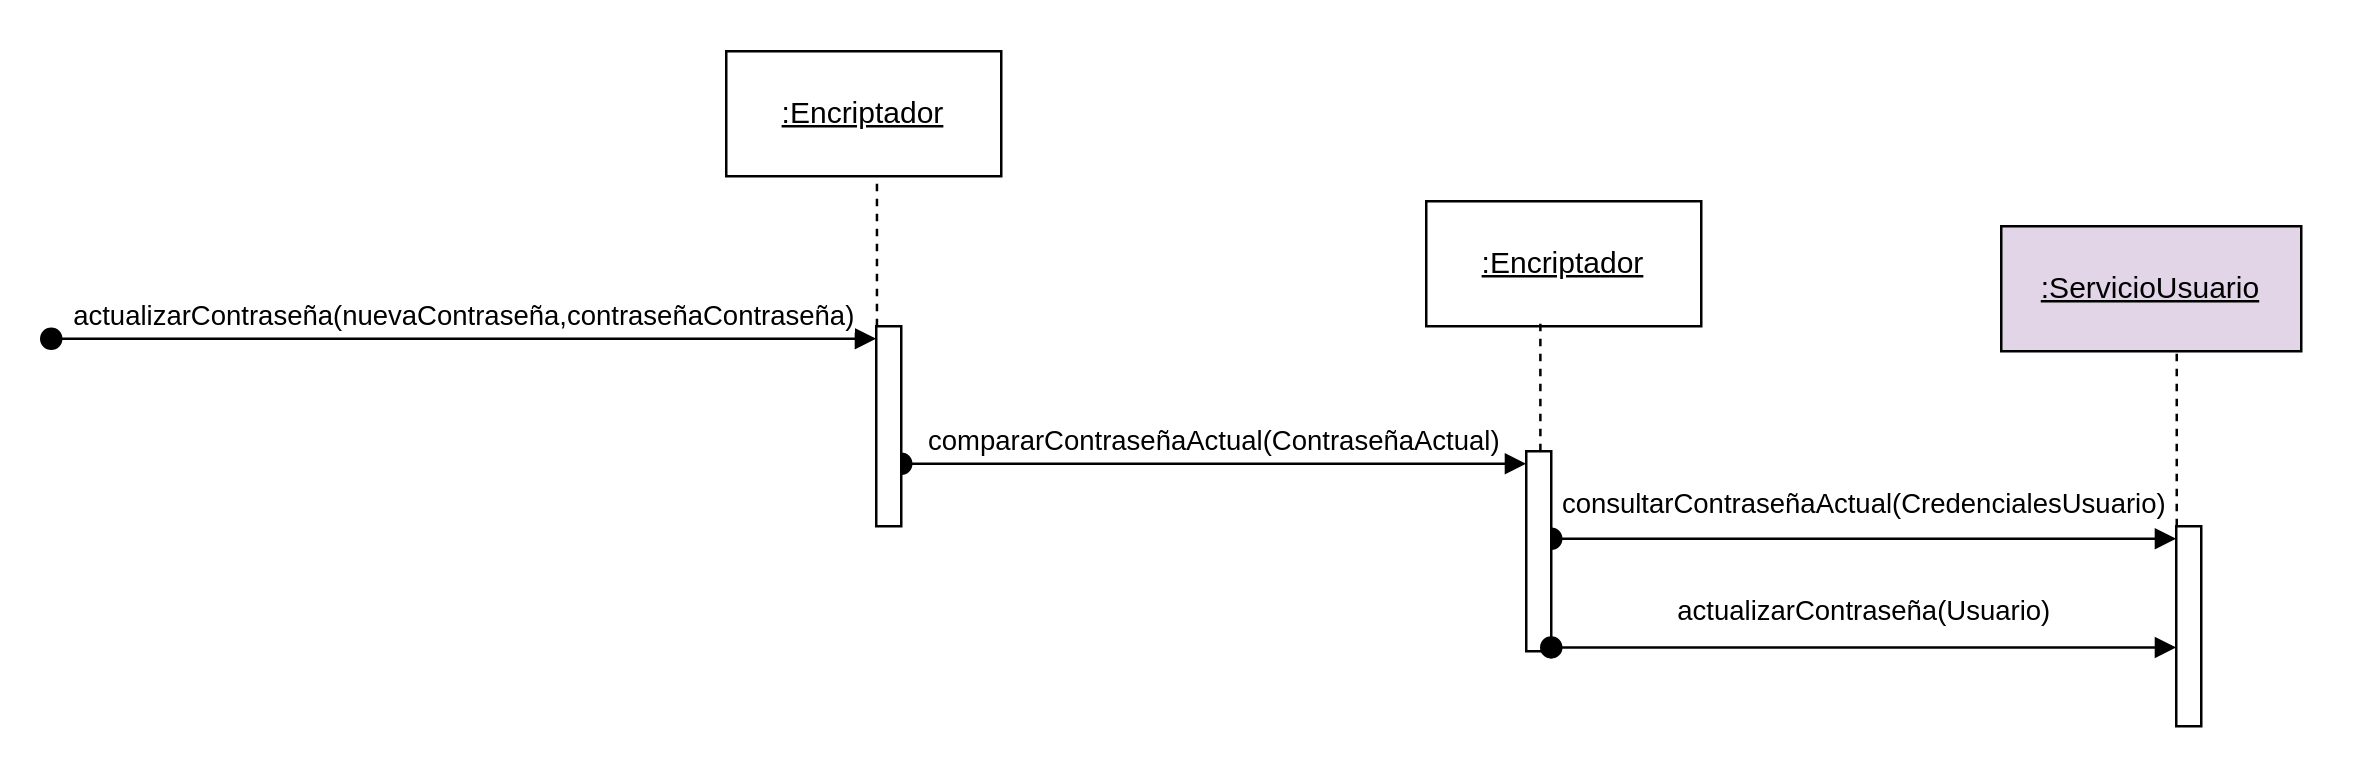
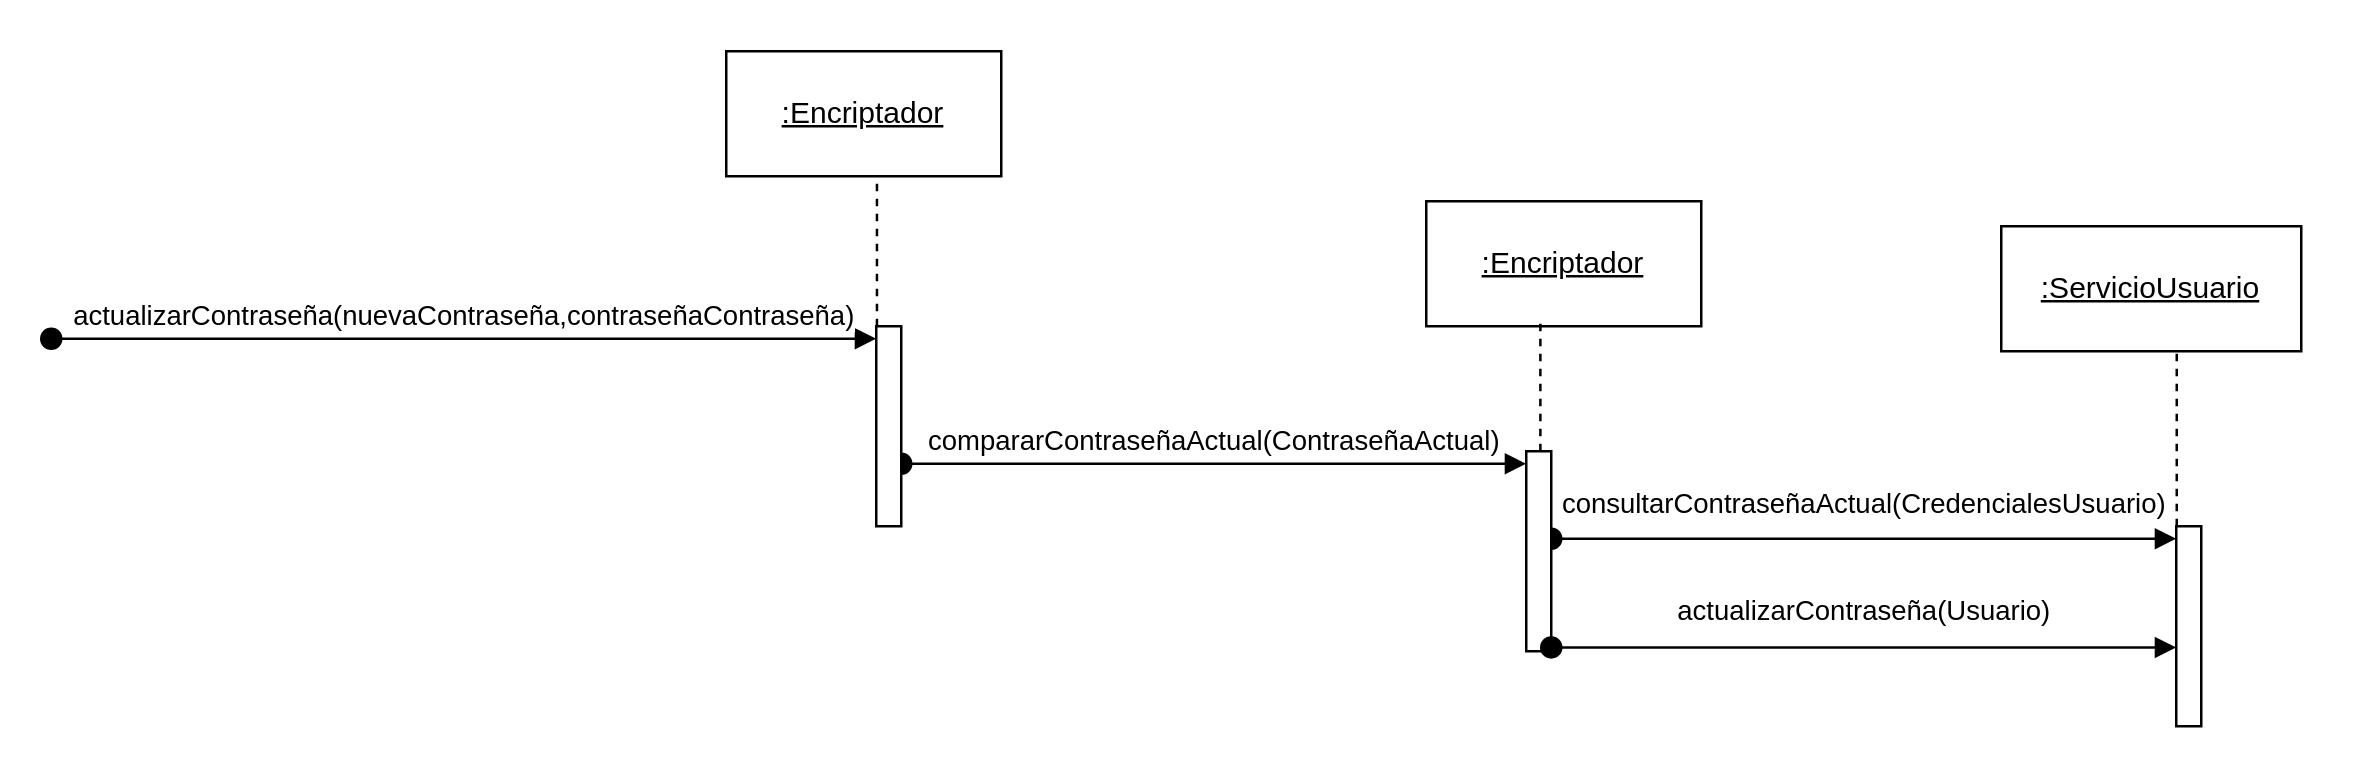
node ":ServicioUsuario": fillcolor #e1d5e7 -> #ffffff
